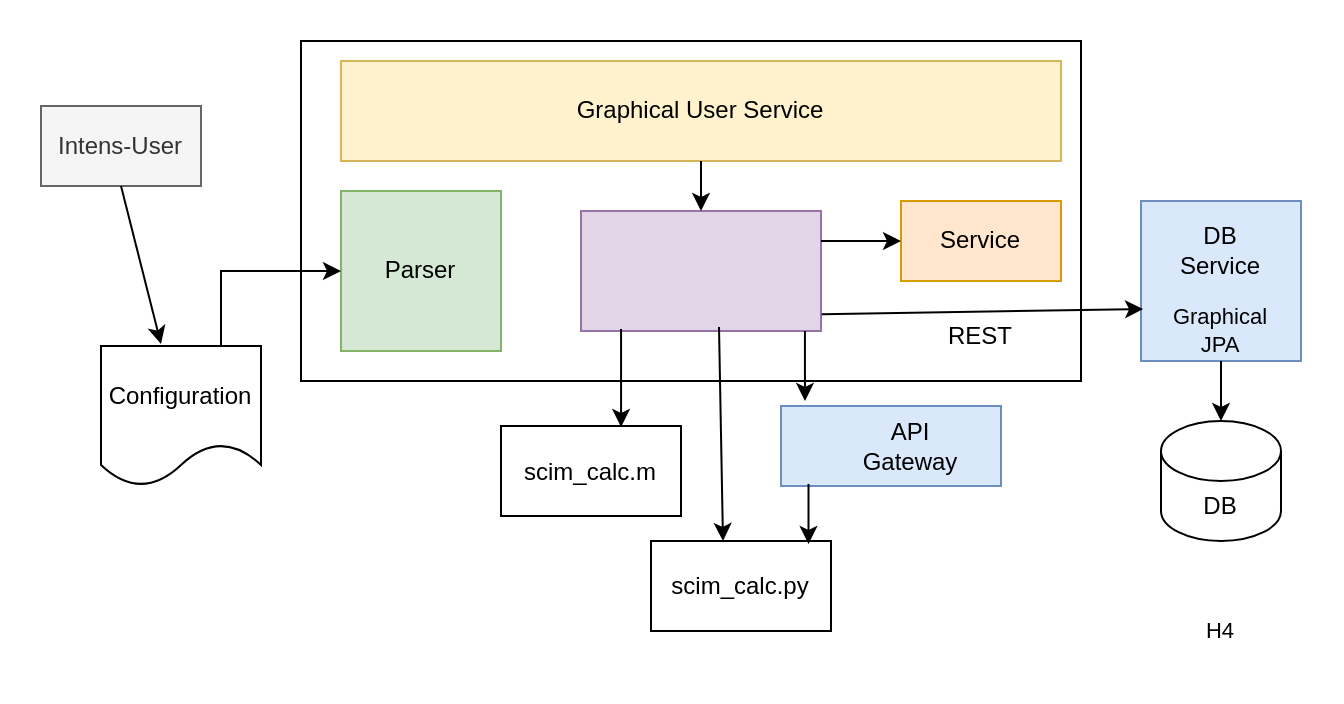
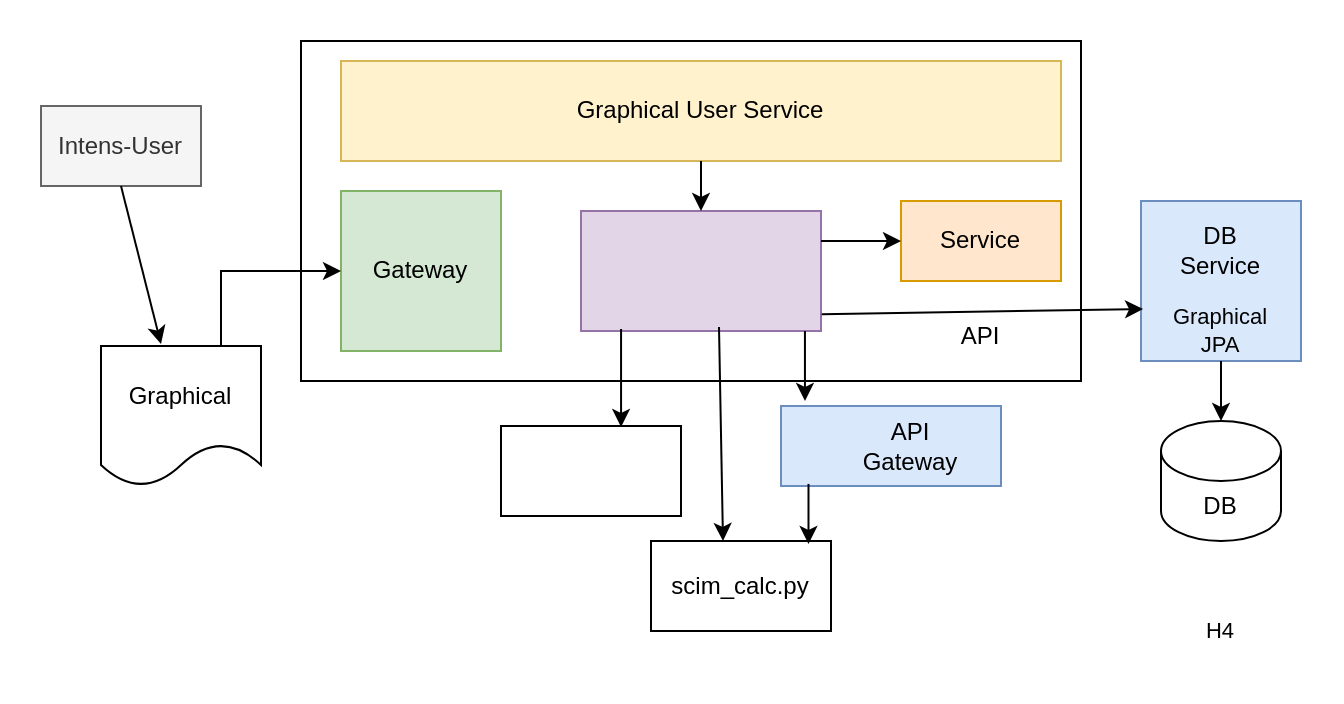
node "Parser": label "Parser" -> "Gateway"
node "REST": label "REST" -> "API"
node "Configuration": label "Configuration" -> "Graphical"
node "scim_calc.m": removed
